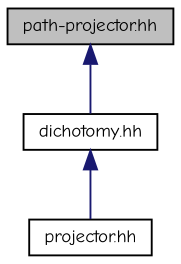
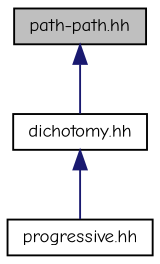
node "path-projector.hh": label "path-projector.hh" -> "path-path.hh"
node "projector.hh": label "projector.hh" -> "progressive.hh"
